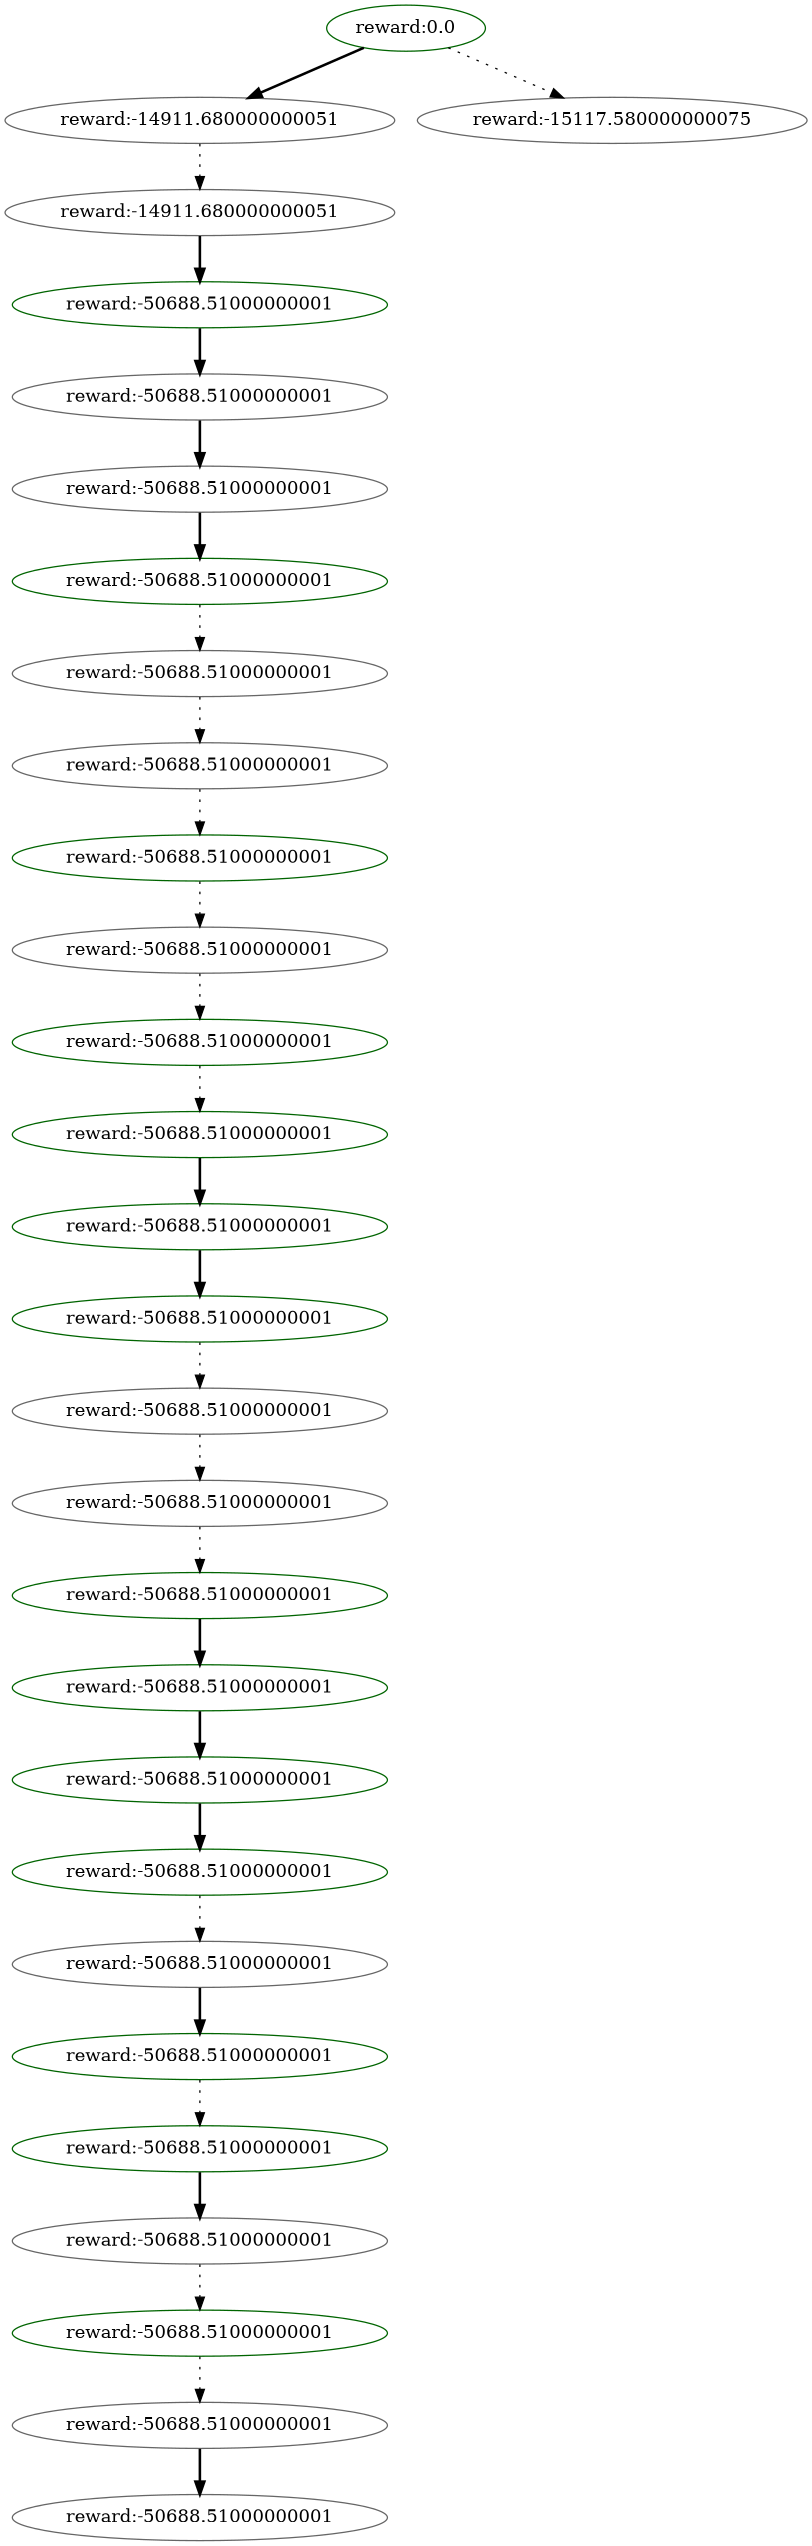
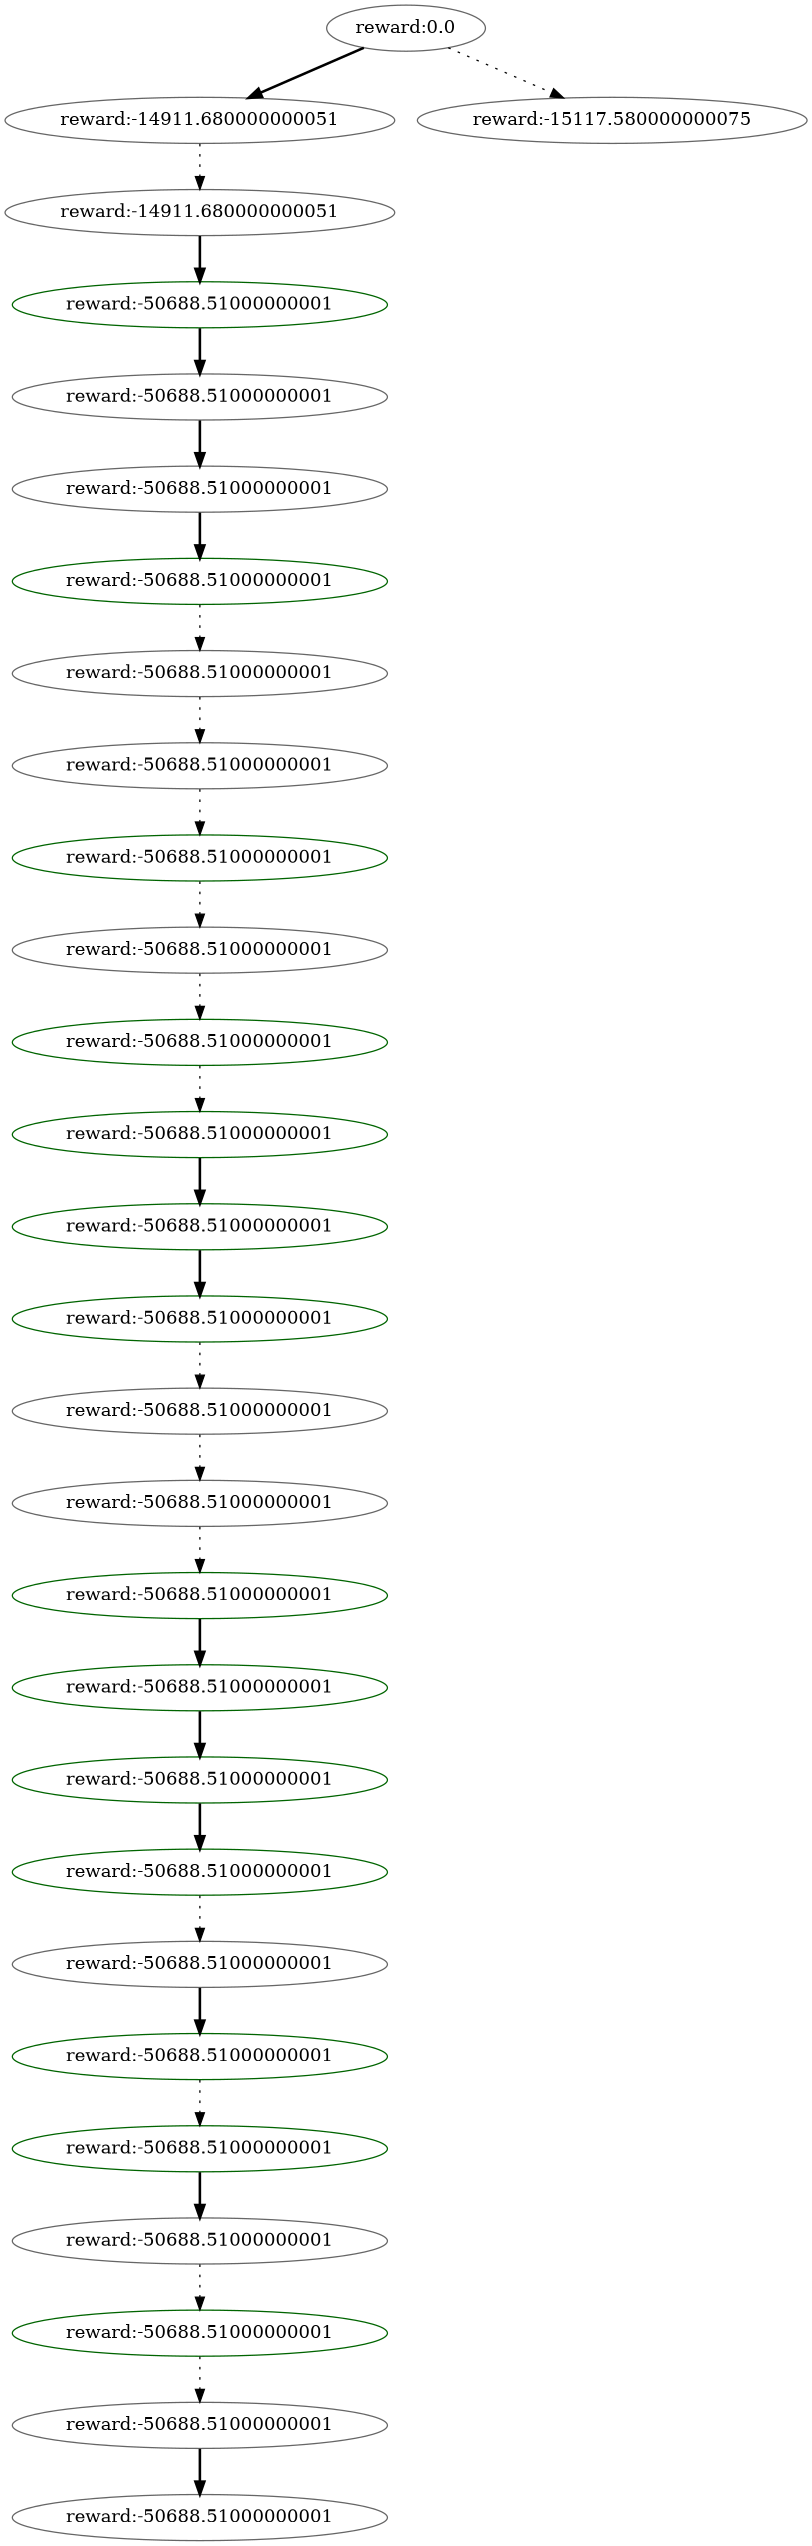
node "reward:0.0": color darkgreen -> gray40
